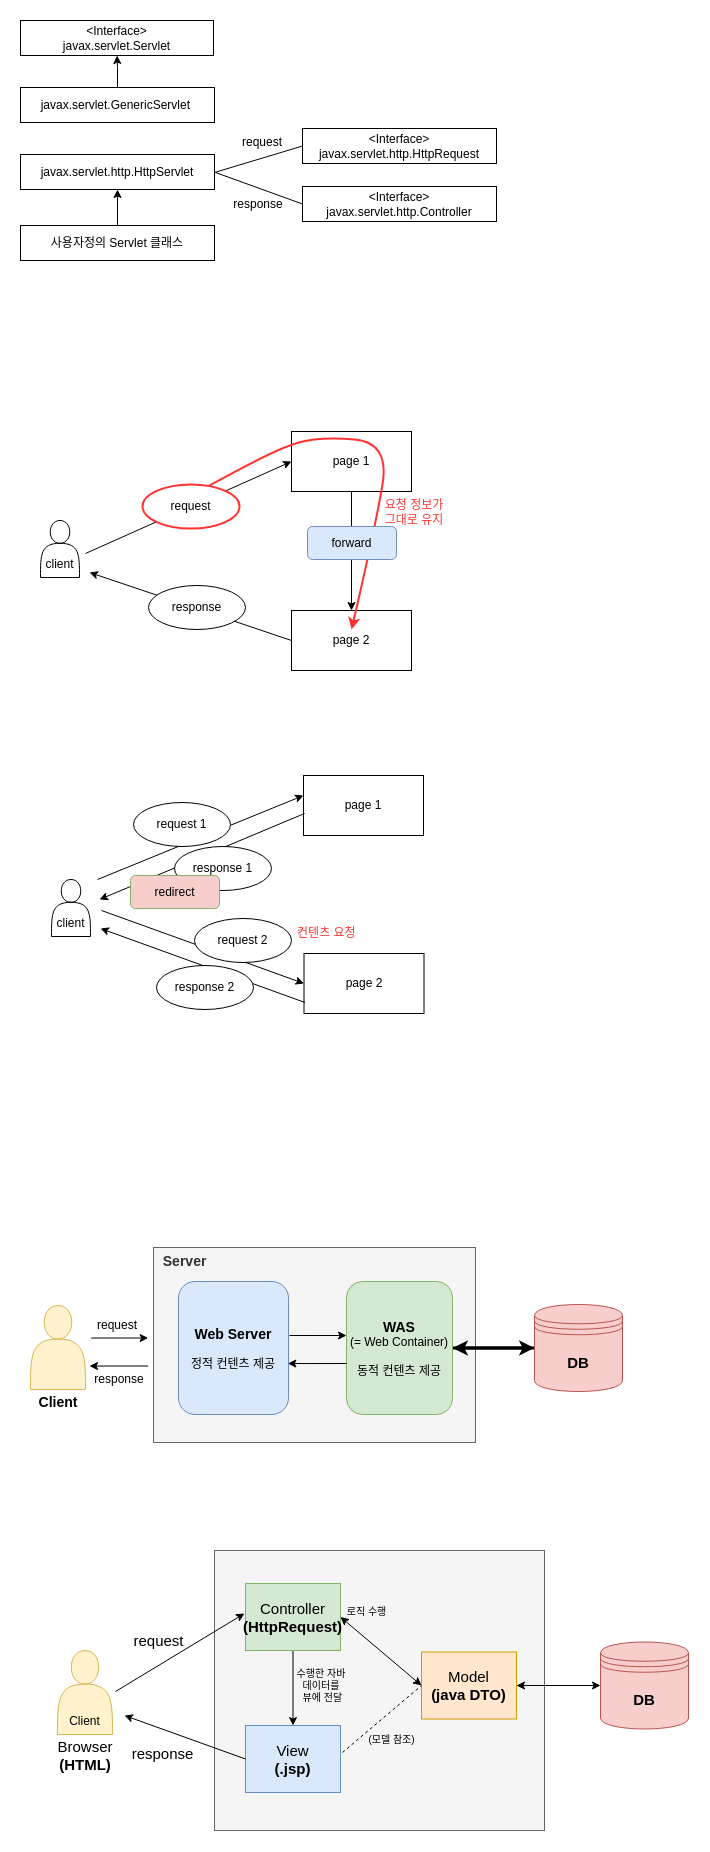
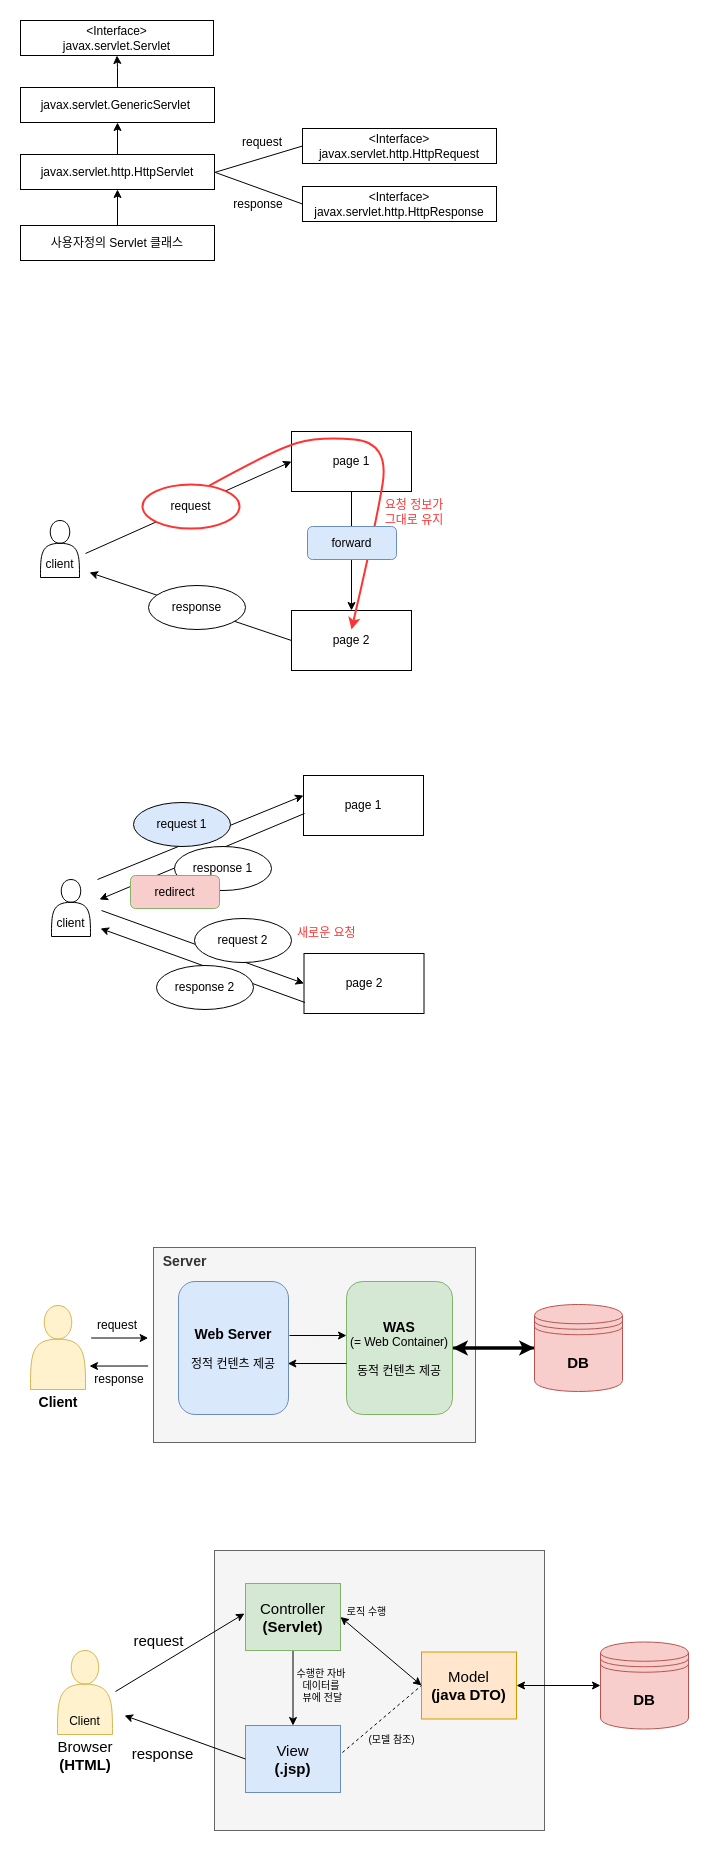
edge "javax.servlet.http.HttpServlet" -> "javax.servlet.GenericServlet": added
node "<Interface> javax.servlet.http.Controller": label "<Interface> javax.servlet.http.Controller" -> "<Interface> javax.servlet.http.HttpResponse"
node "request 1": fillcolor #ffffff -> #dae8fc
node "컨텐츠 요청": label "컨텐츠 요청" -> "새로운 요청"
node "Controller (HttpRequest)": label "Controller (HttpRequest)" -> "Controller (Servlet)"
